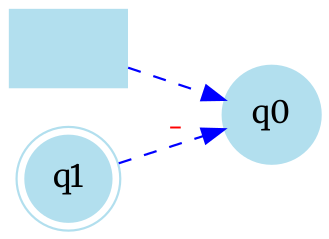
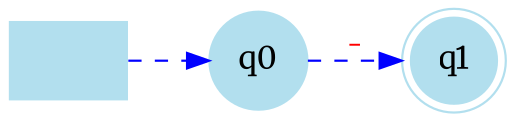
edge "q1" -> "q0": reversed
